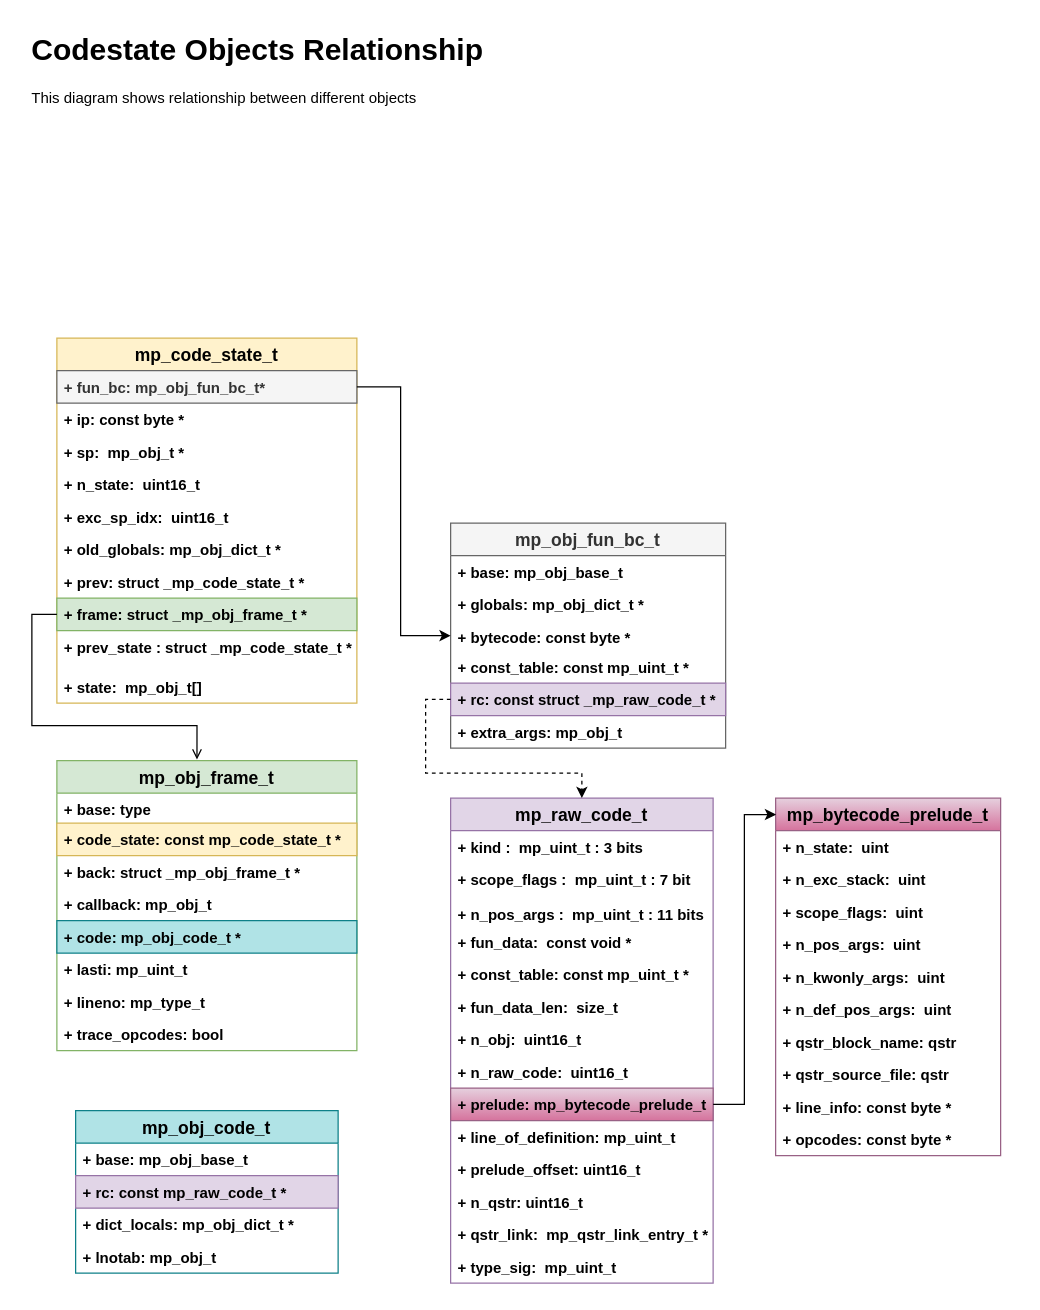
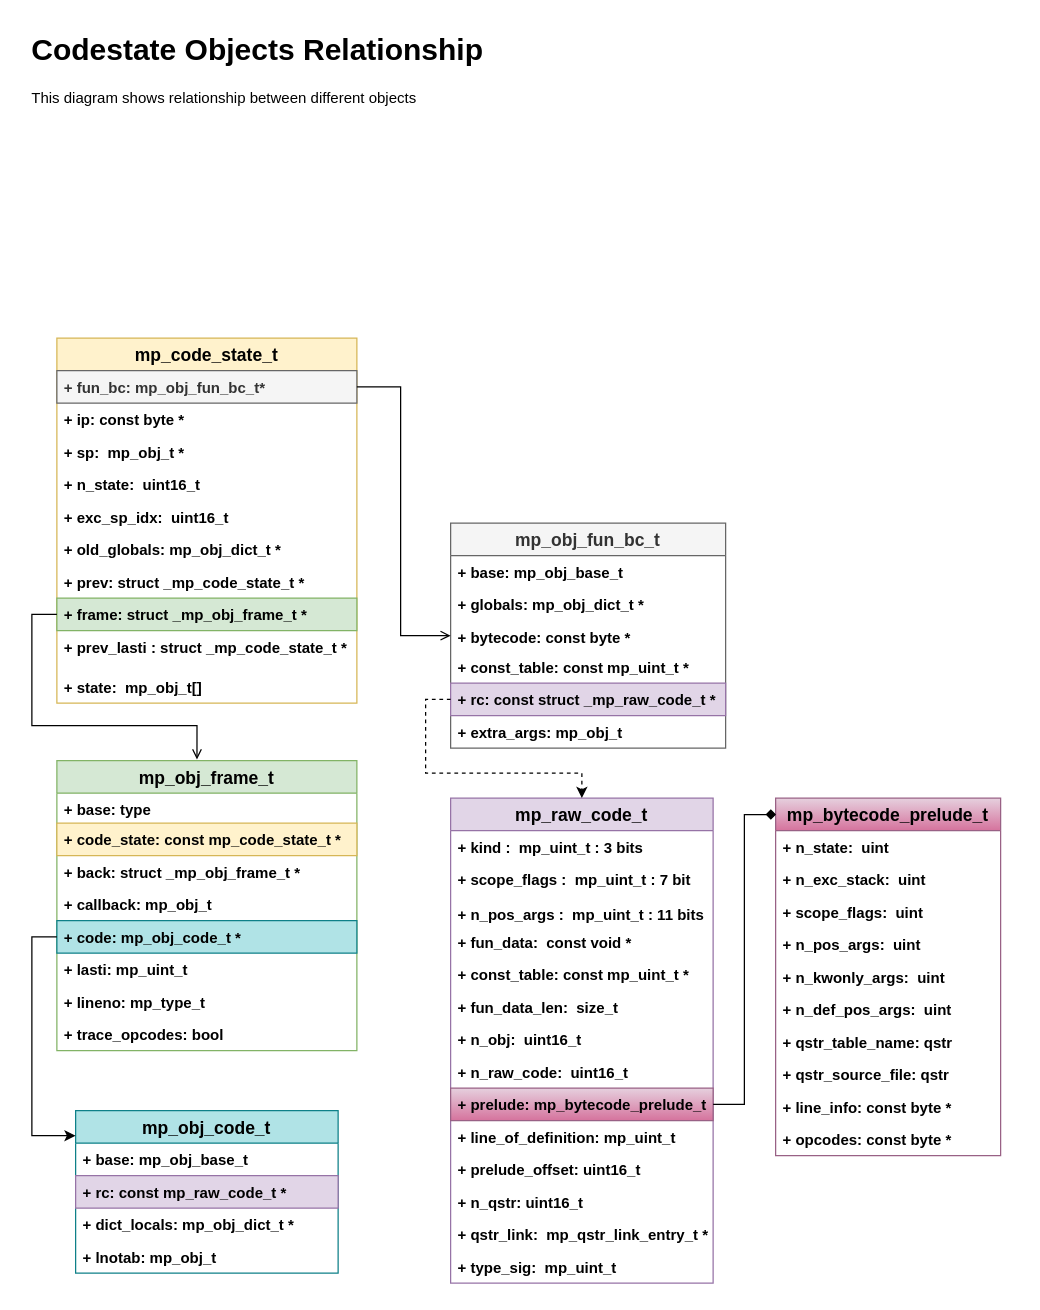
edge "+ fun_bc: mp_obj_fun_bc_t*" -> "mp_obj_fun_bc_t": arrowhead classic -> open
node "+ prev_state : struct _mp_code_state_t *": label "+ prev_state : struct _mp_code_state_t *" -> "+ prev_lasti : struct _mp_code_state_t *"
edge "+ prelude: mp_bytecode_prelude_t" -> "mp_bytecode_prelude_t": arrowhead classic -> diamond
edge "+ code: mp_obj_code_t *" -> "mp_obj_code_t": added
node "+ qstr_block_name: qstr": label "+ qstr_block_name: qstr" -> "+ qstr_table_name: qstr"
